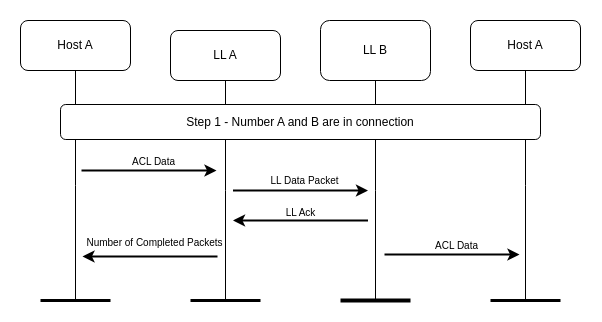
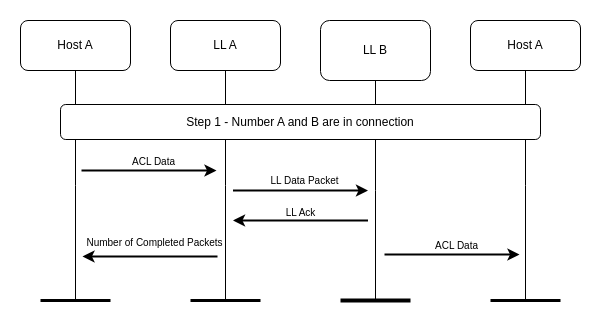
node "LL A": moved (226, 56) -> (226, 46)
